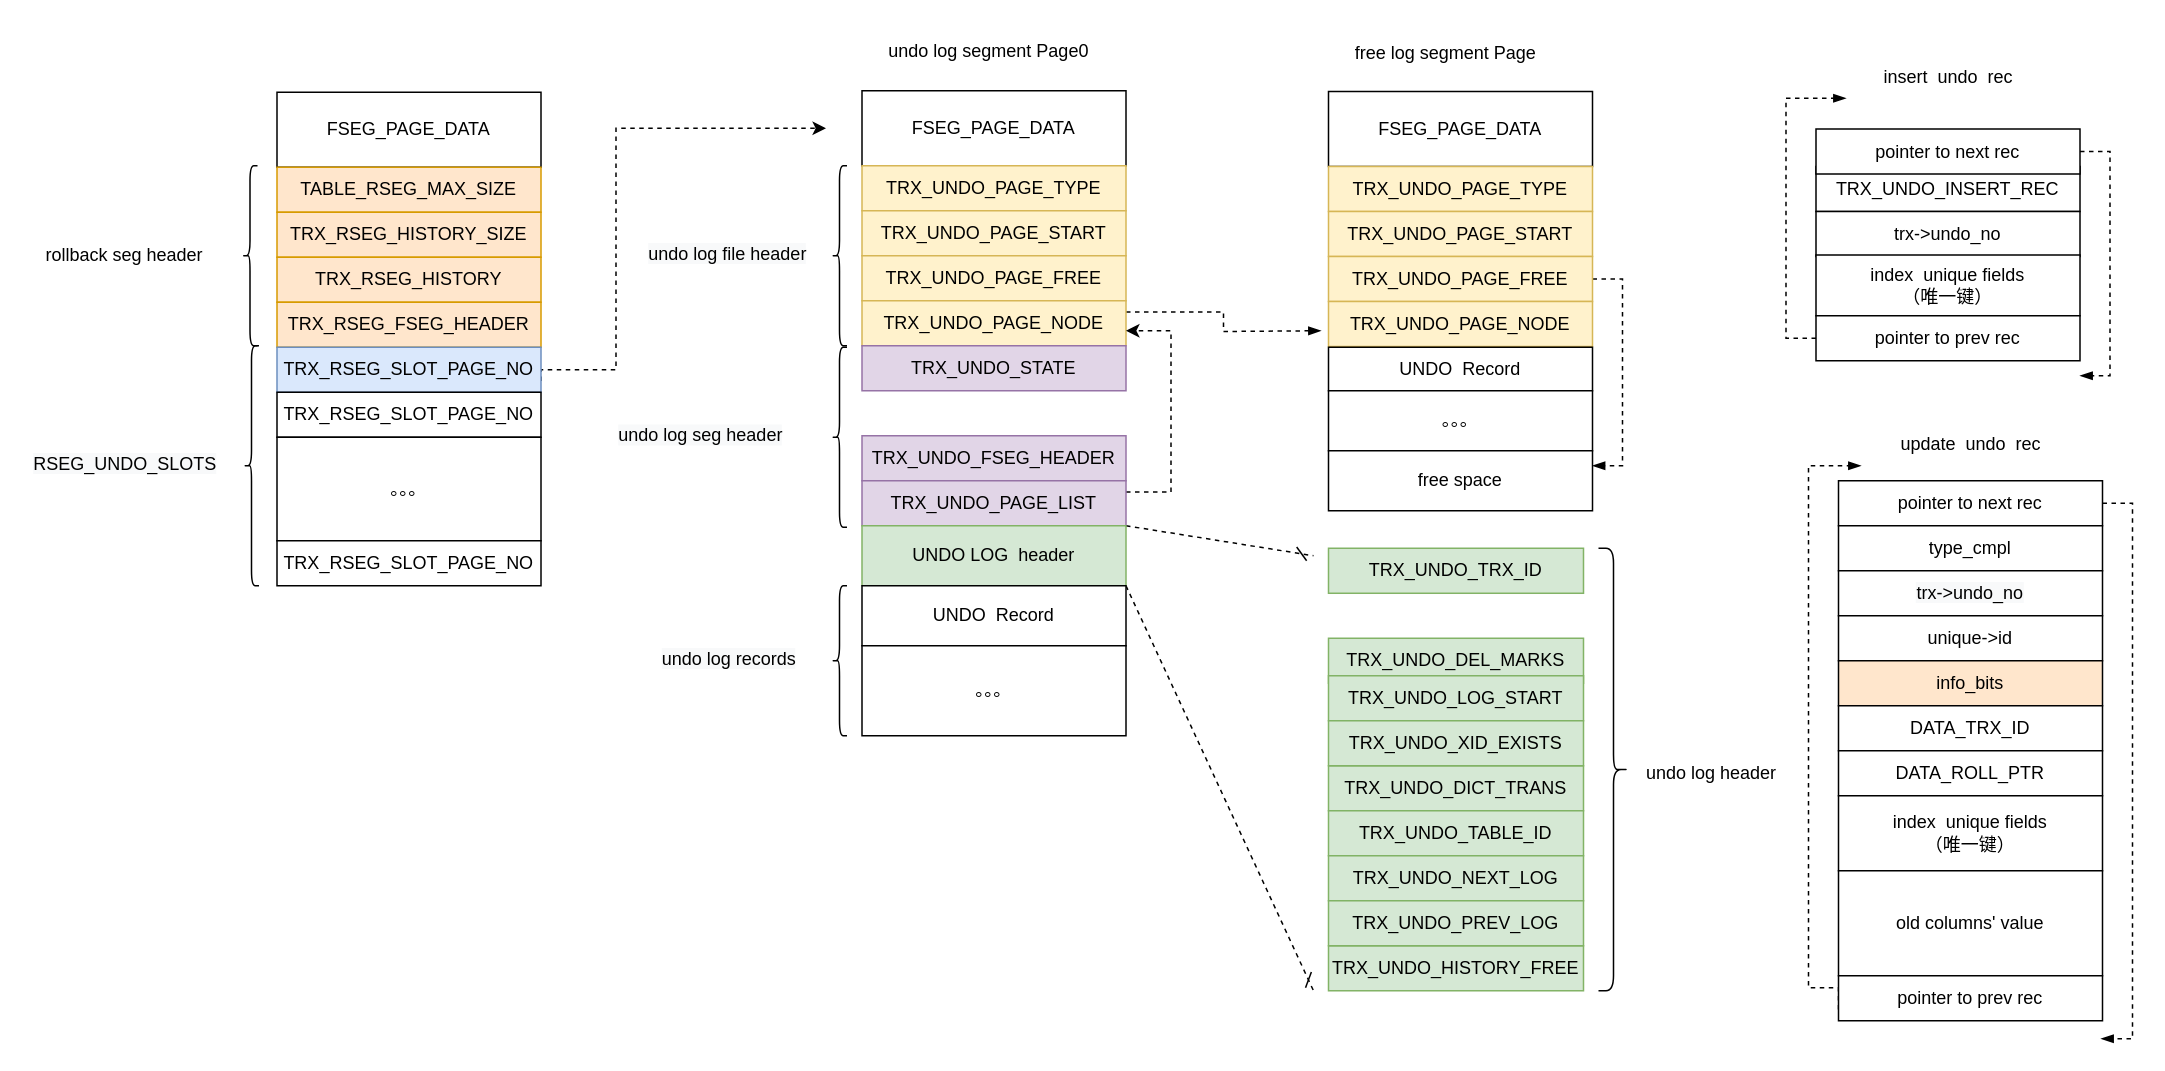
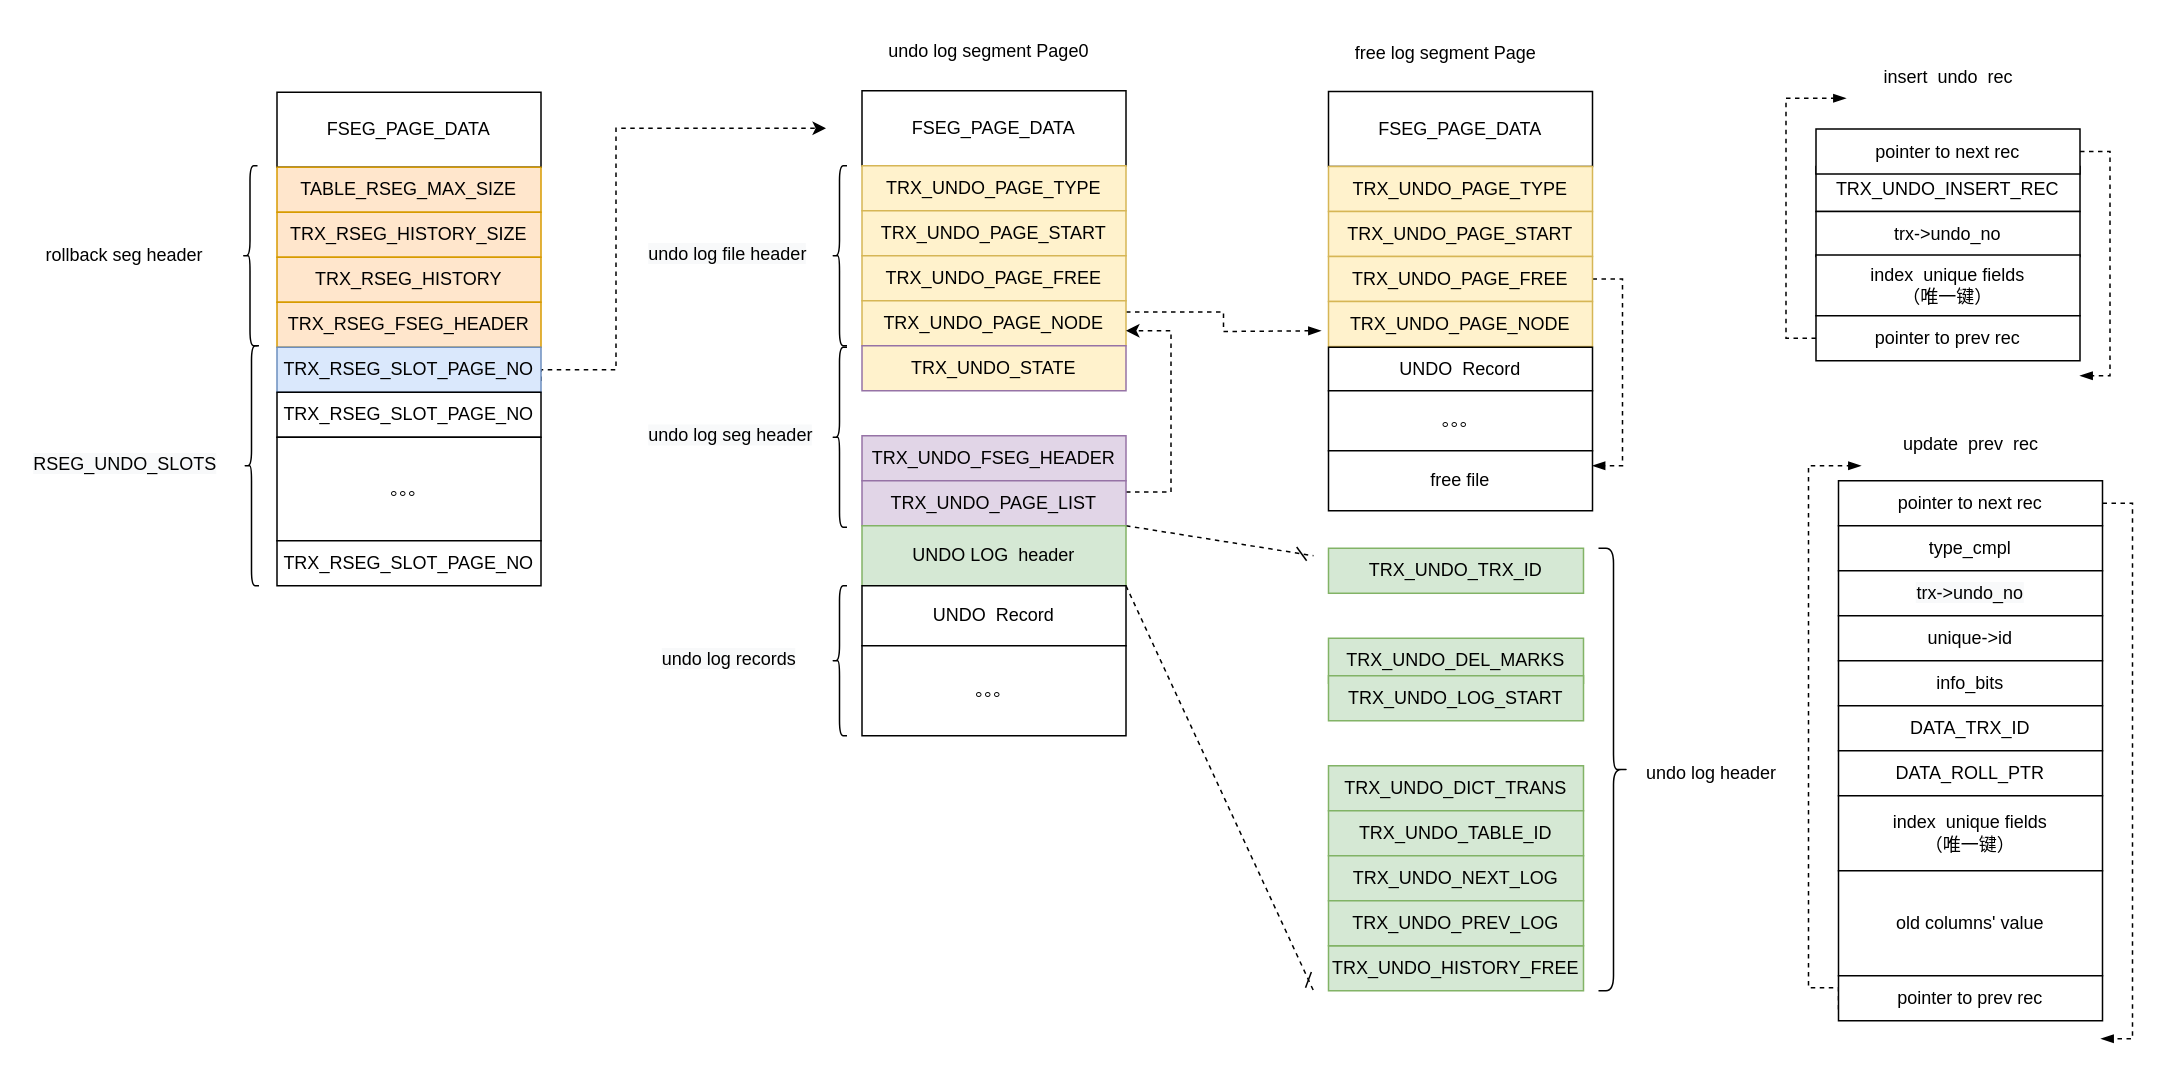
node "TRX_UNDO_STATE": fillcolor #e1d5e7 -> #fff2cc
node "undo log seg header": moved (702, 437) -> (732, 437)
node "update undo rec": label "update undo rec" -> "update prev rec"
node "free space": label "free space" -> "free file"
node "info_bits": fillcolor #ffe6cc -> #ffffff
node "TRX_UNDO_XID_EXISTS": removed
